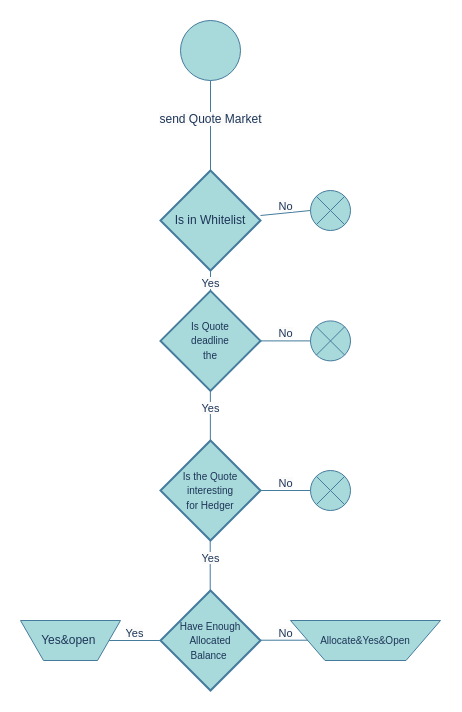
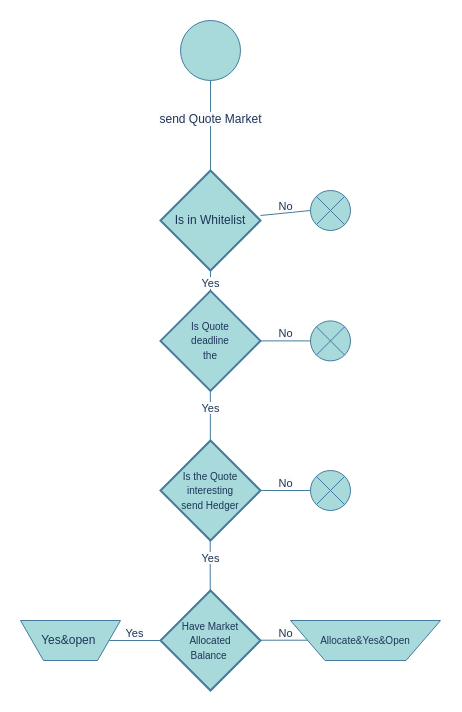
node "Is the Quote interesting for Hedger": label "Is the Quote interesting for Hedger" -> "Is the Quote interesting send Hedger"
node "Have Enough Allocated Balance": label "Have Enough Allocated Balance" -> "Have Market Allocated Balance"
